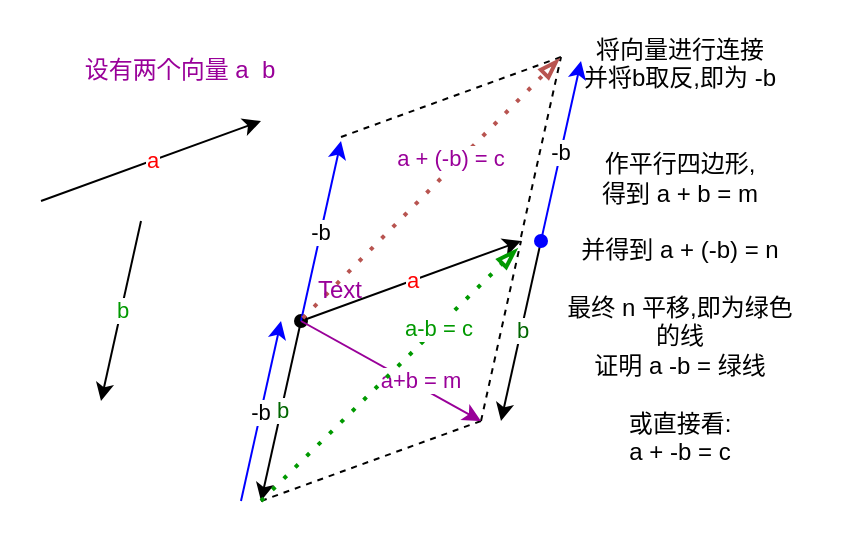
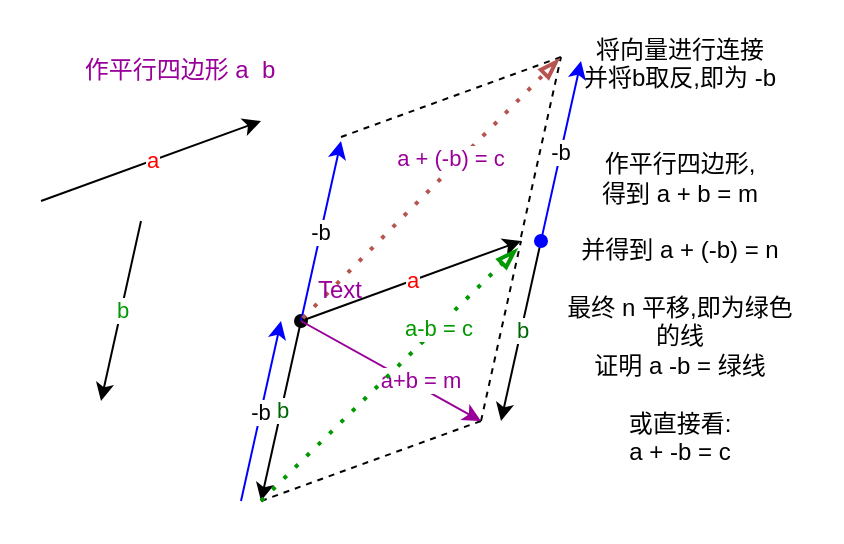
node "设有两个向量 a b": label "设有两个向量 a b" -> "作平行四边形 a b"
